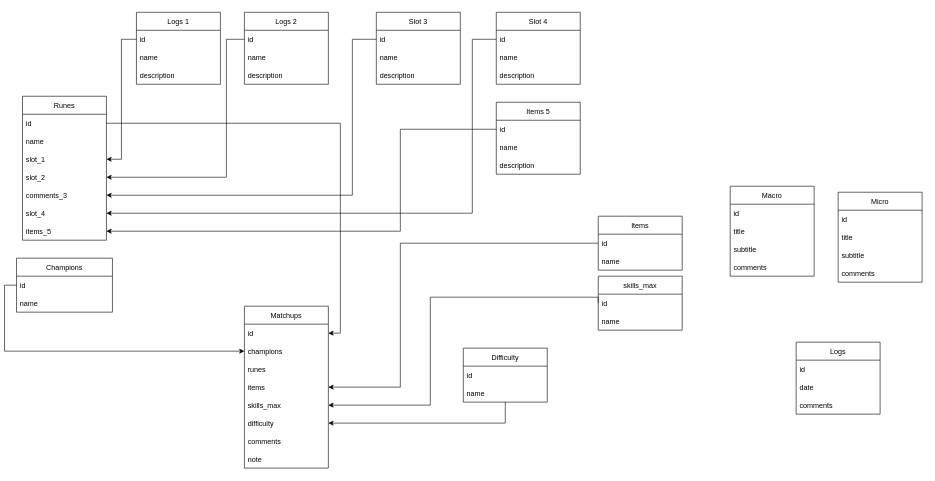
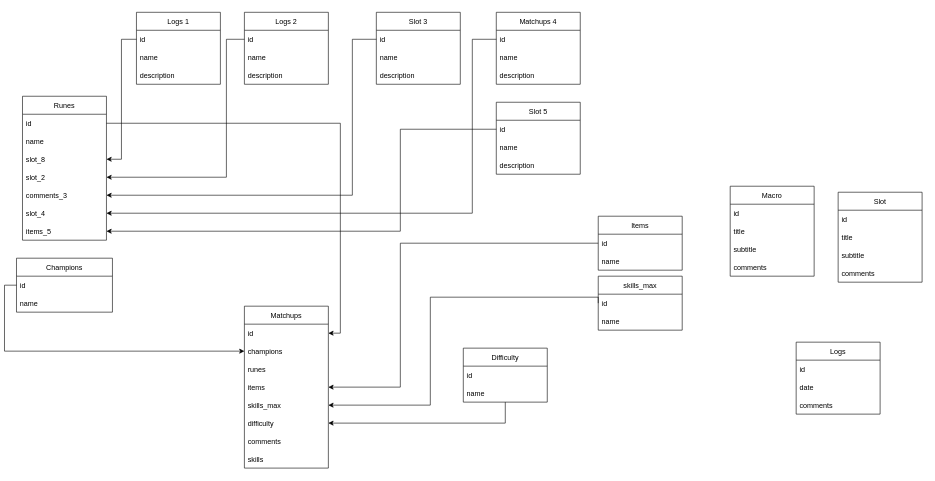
node "Slot 4": label "Slot 4" -> "Matchups 4"
node "Items 5": label "Items 5" -> "Slot 5"
node "slot_1": label "slot_1" -> "slot_8"
node "Micro": label "Micro" -> "Slot"
node "note": label "note" -> "skills"
